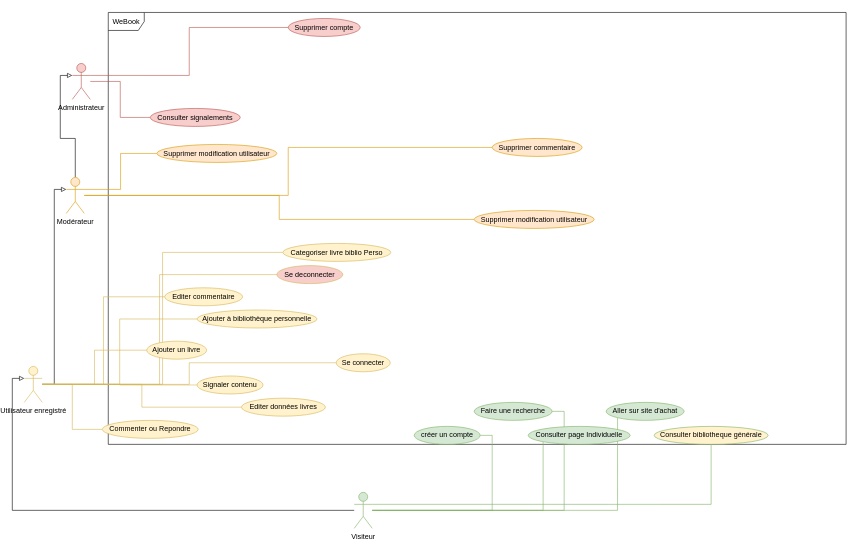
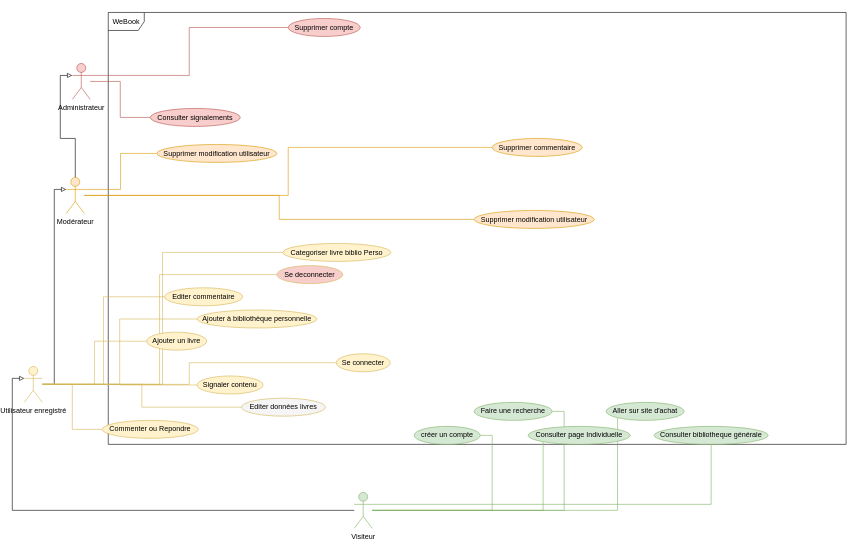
node "Ajouter un livre": moved (177, 350) -> (177, 341)
node "Editer données livres": fillcolor #fff2cc -> #f5f5f5
node "Consulter bibliotheque générale": fillcolor #fff2cc -> #d5e8d4
